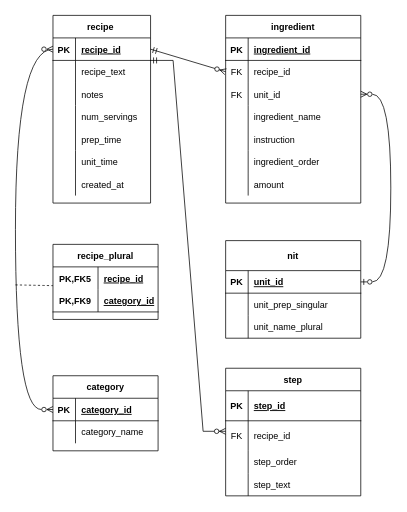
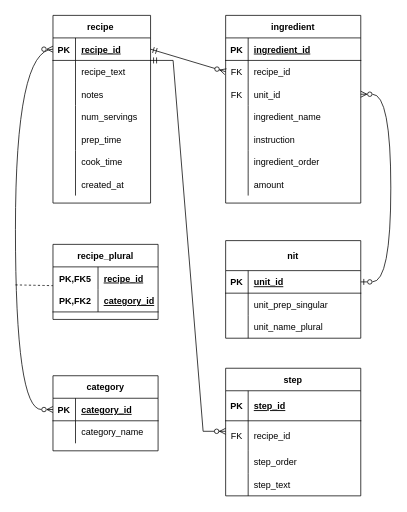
node "unit_time": label "unit_time" -> "cook_time"
node "PK,FK9": label "PK,FK9" -> "PK,FK2"
